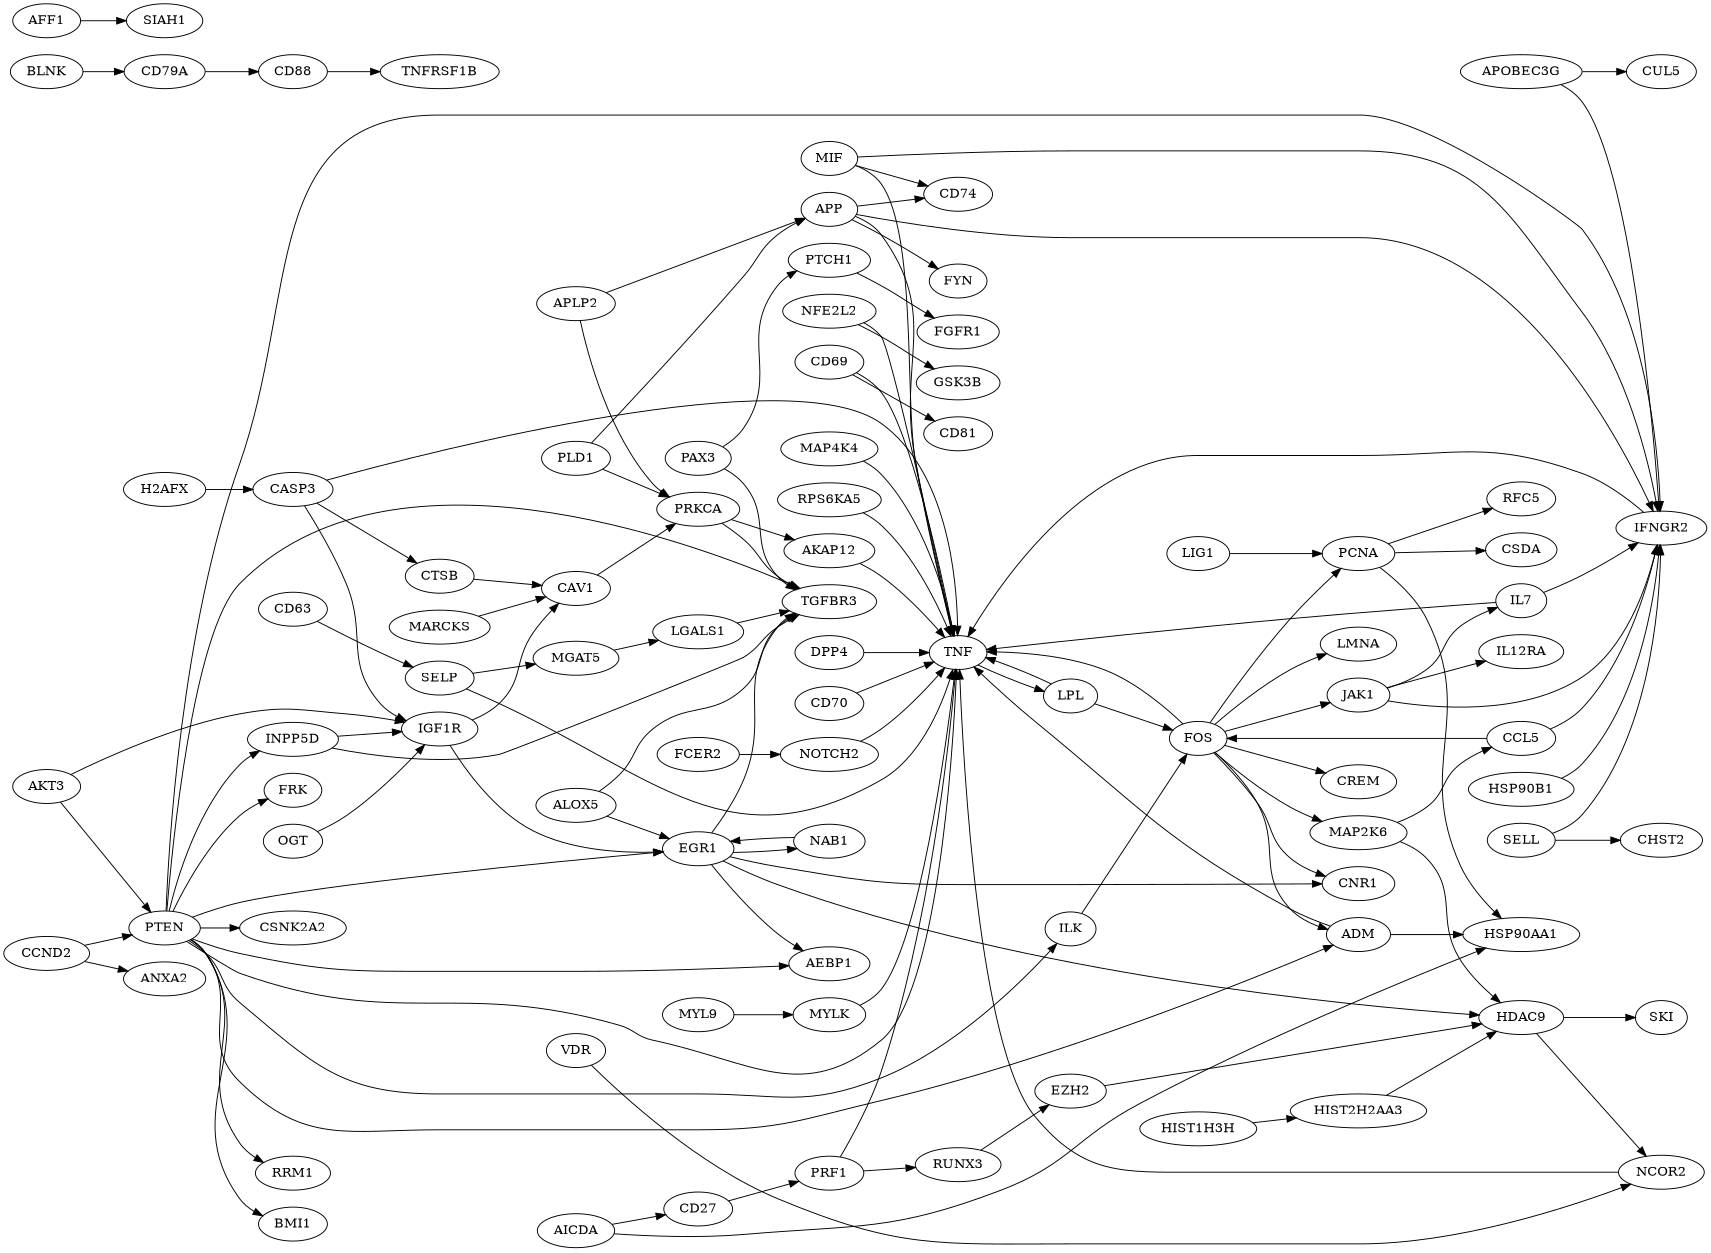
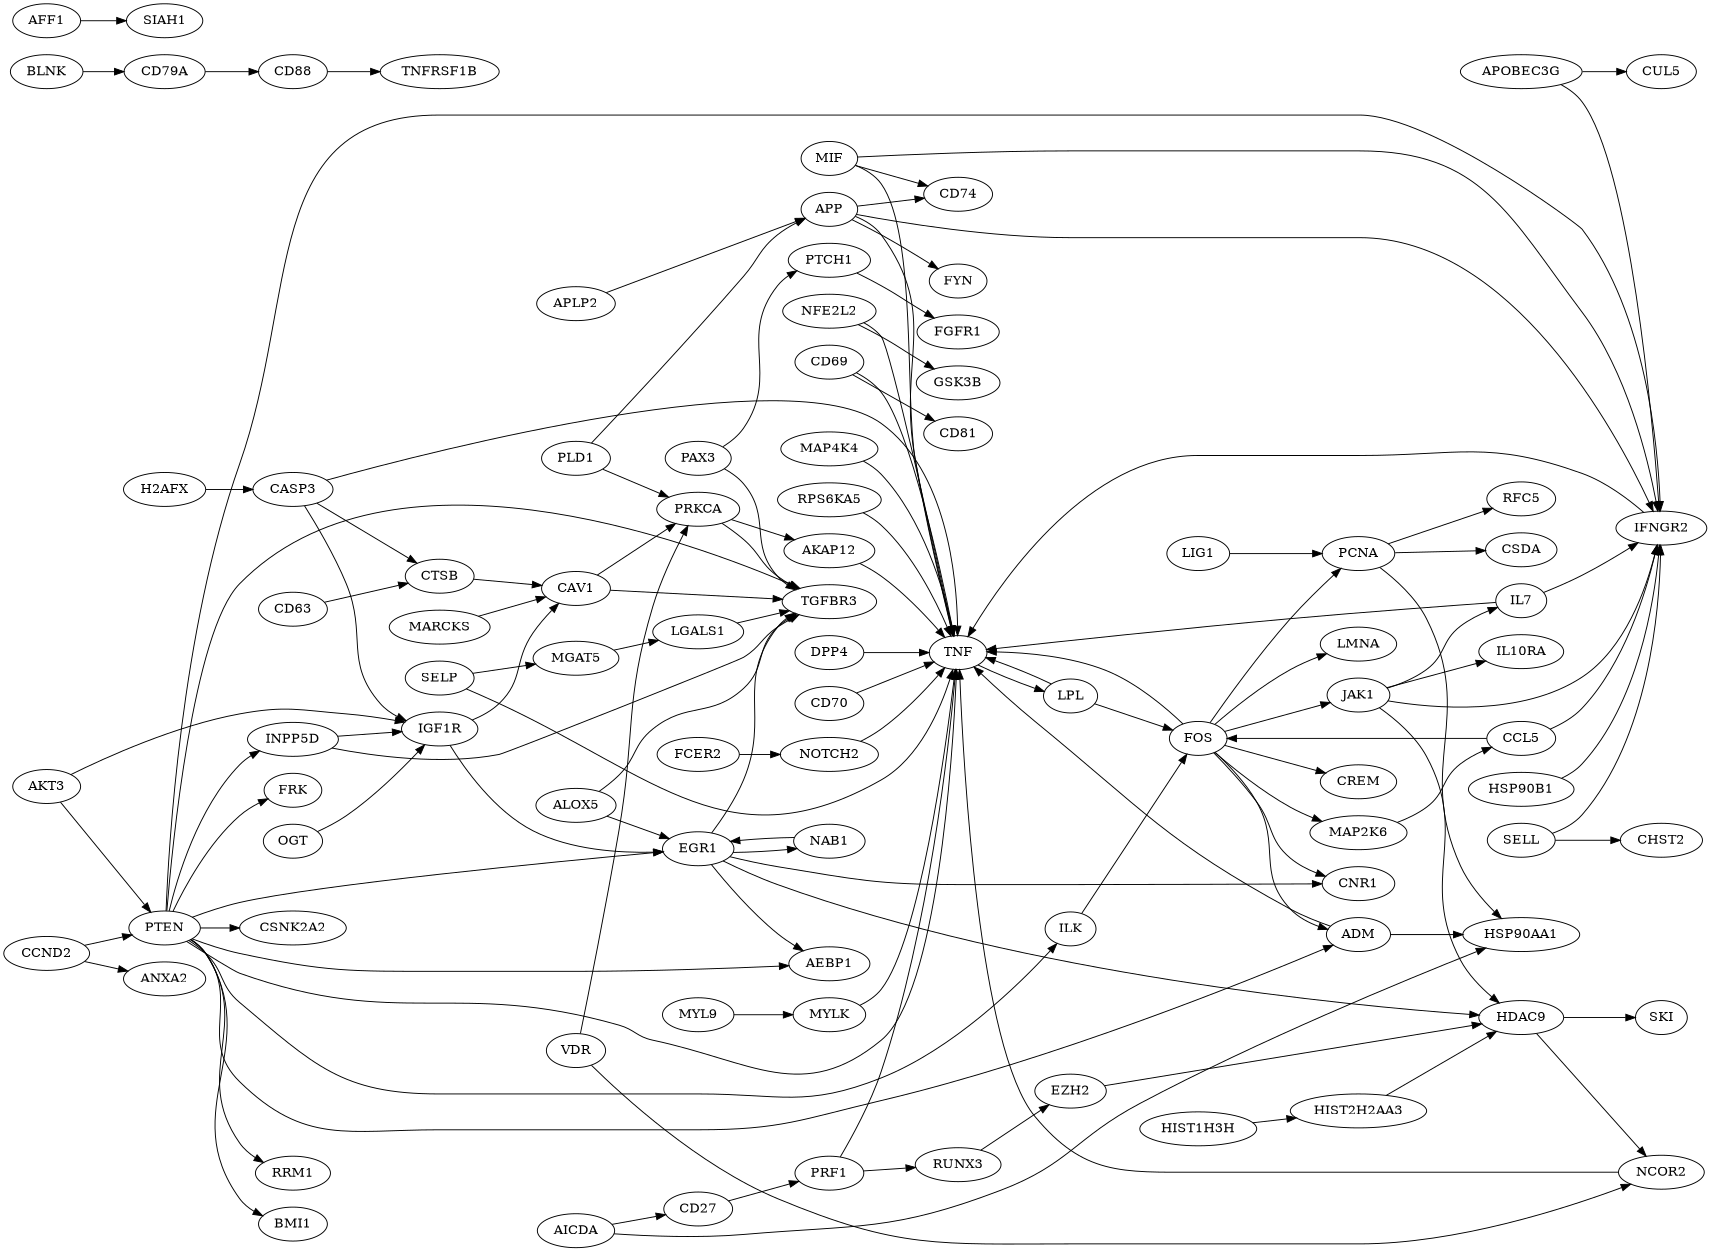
edge "APLP2" -> "PRKCA": now "VDR" -> "PRKCA"
edge "CAV1" -> "TGFBR3": added
edge "CD63" -> "SELP": now "CD63" -> "CTSB"
node "IL12RA": label "IL12RA" -> "IL10RA"
edge "MAP2K6" -> "HDAC9": now "JAK1" -> "HDAC9"
